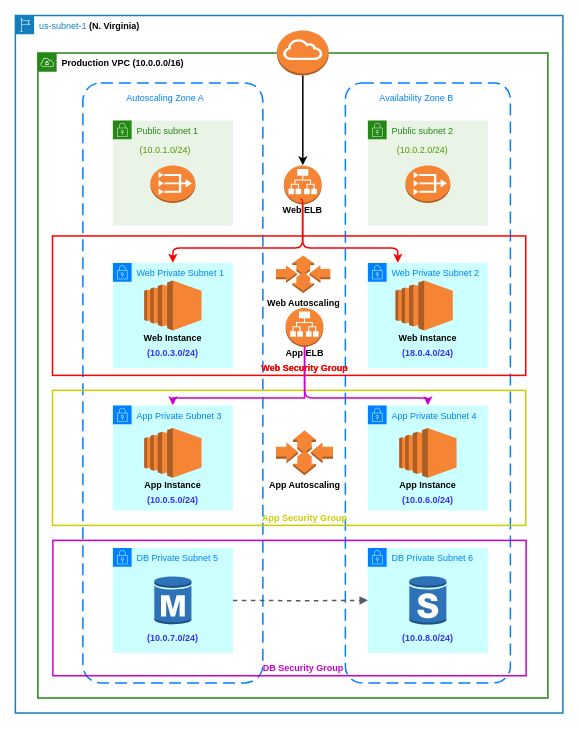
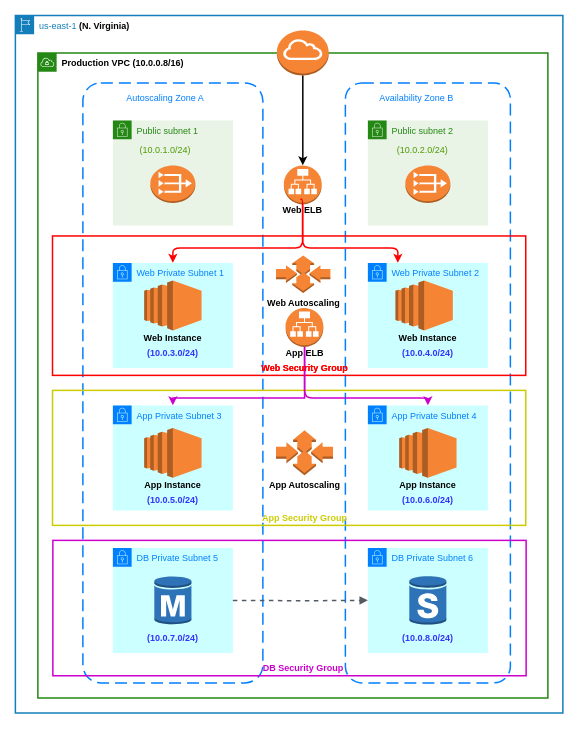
node "us-subnet-1 (N. Virginia)": label "us-subnet-1 (N. Virginia)" -> "us-east-1 (N. Virginia)"
node "Production VPC (10.0.0.0/16)": label "Production VPC (10.0.0.0/16)" -> "Production VPC (10.0.0.8/16)"
node "(18.0.4.0/24)": label "(18.0.4.0/24)" -> "(10.0.4.0/24)"
